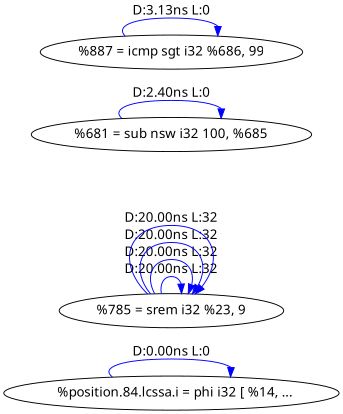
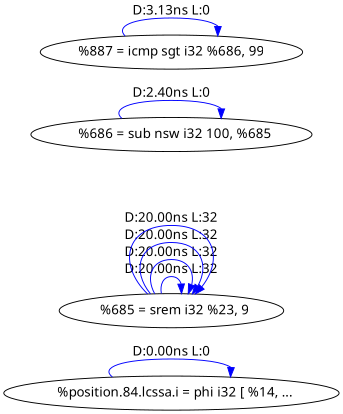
node "%681 = sub nsw i32 100, %685": label "%681 = sub nsw i32 100, %685" -> "%686 = sub nsw i32 100, %685"
node "%785 = srem i32 %23, 9": label "%785 = srem i32 %23, 9" -> "%685 = srem i32 %23, 9"
